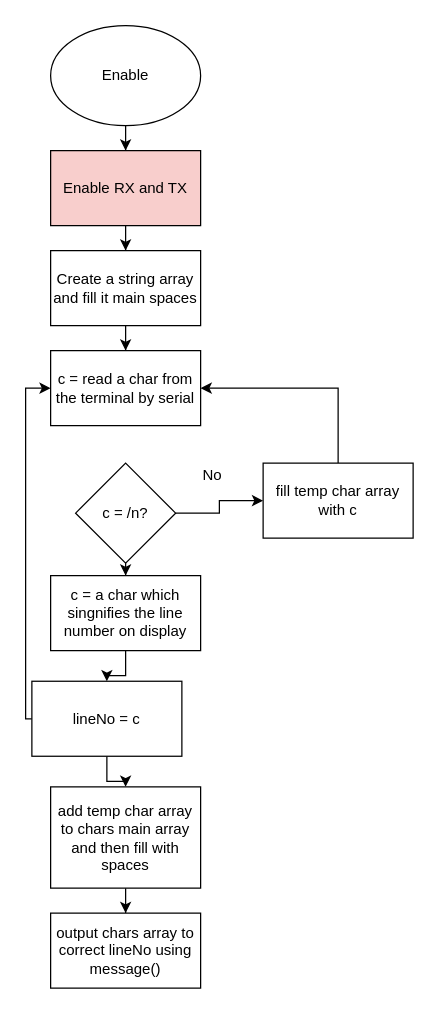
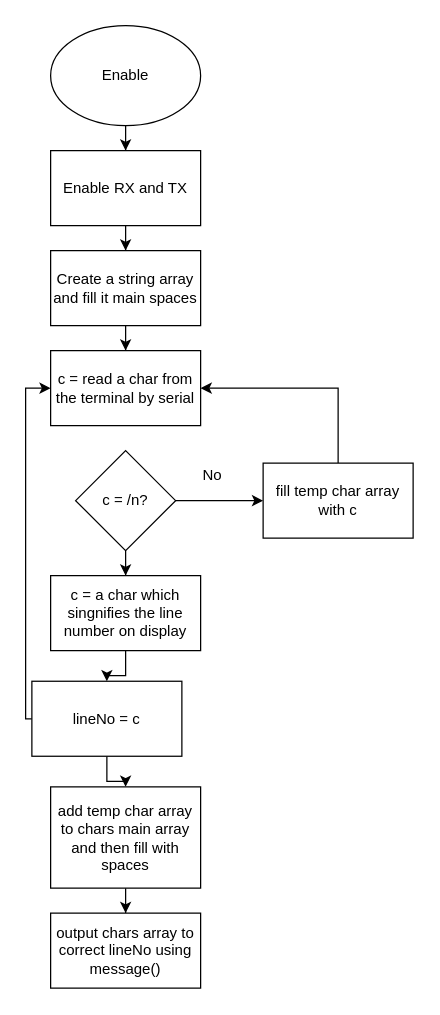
node "Enable RX and TX": fillcolor #f8cecc -> #ffffff
node "c = /n?": moved (126, 513) -> (126, 501)
